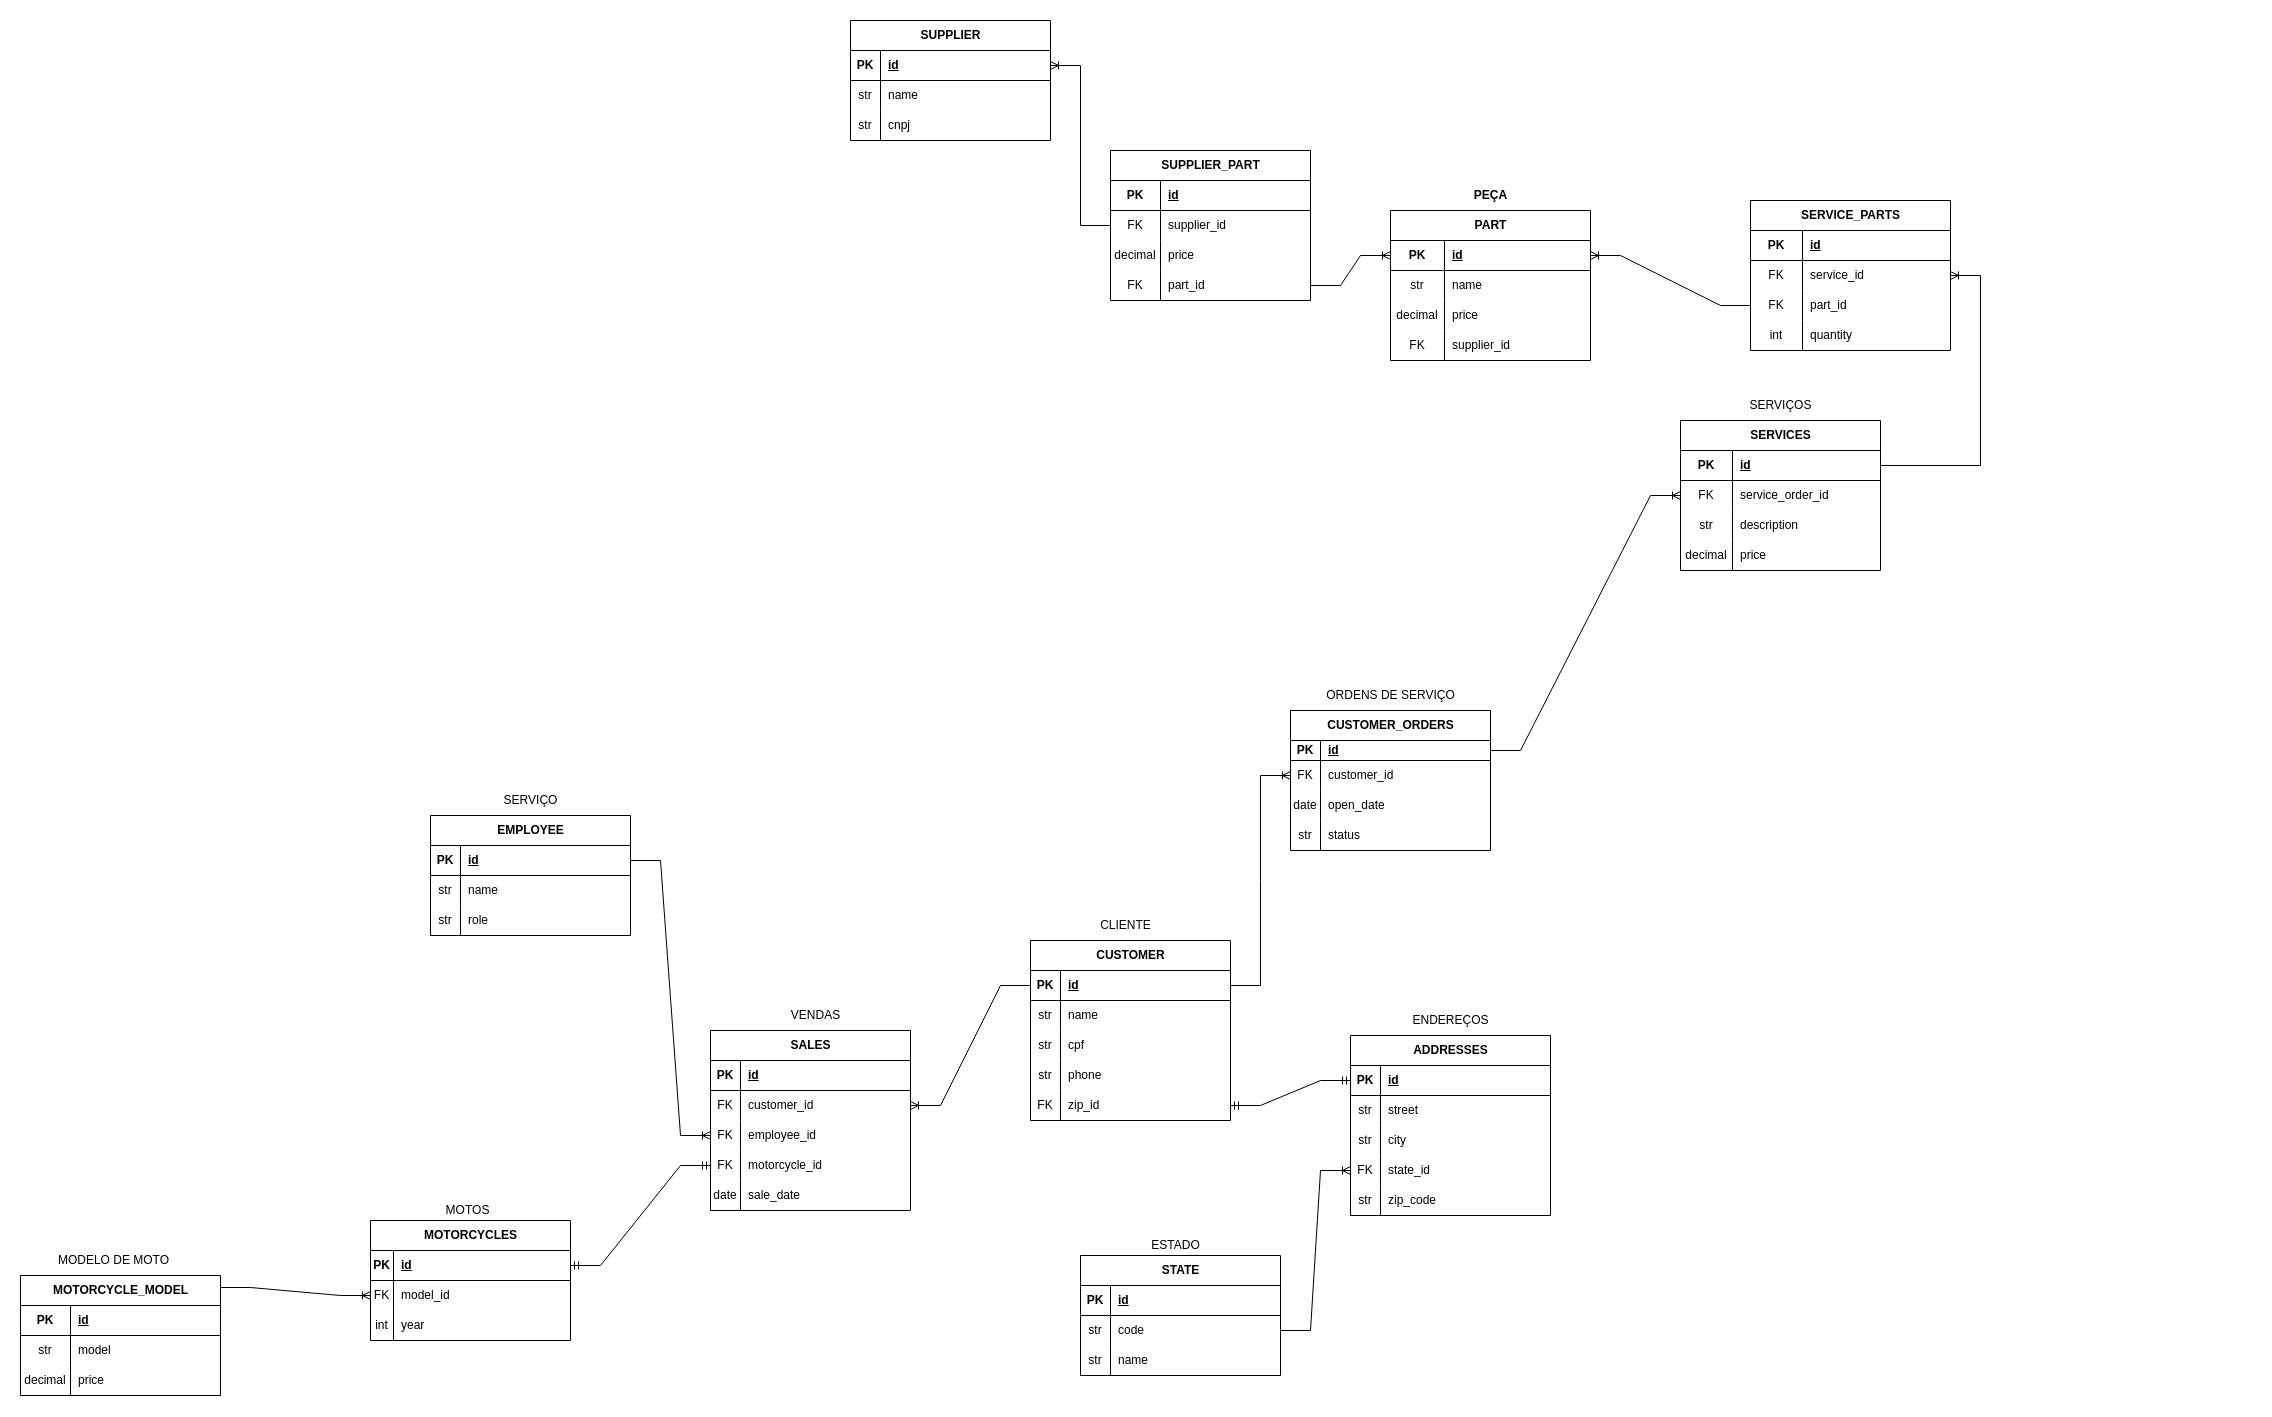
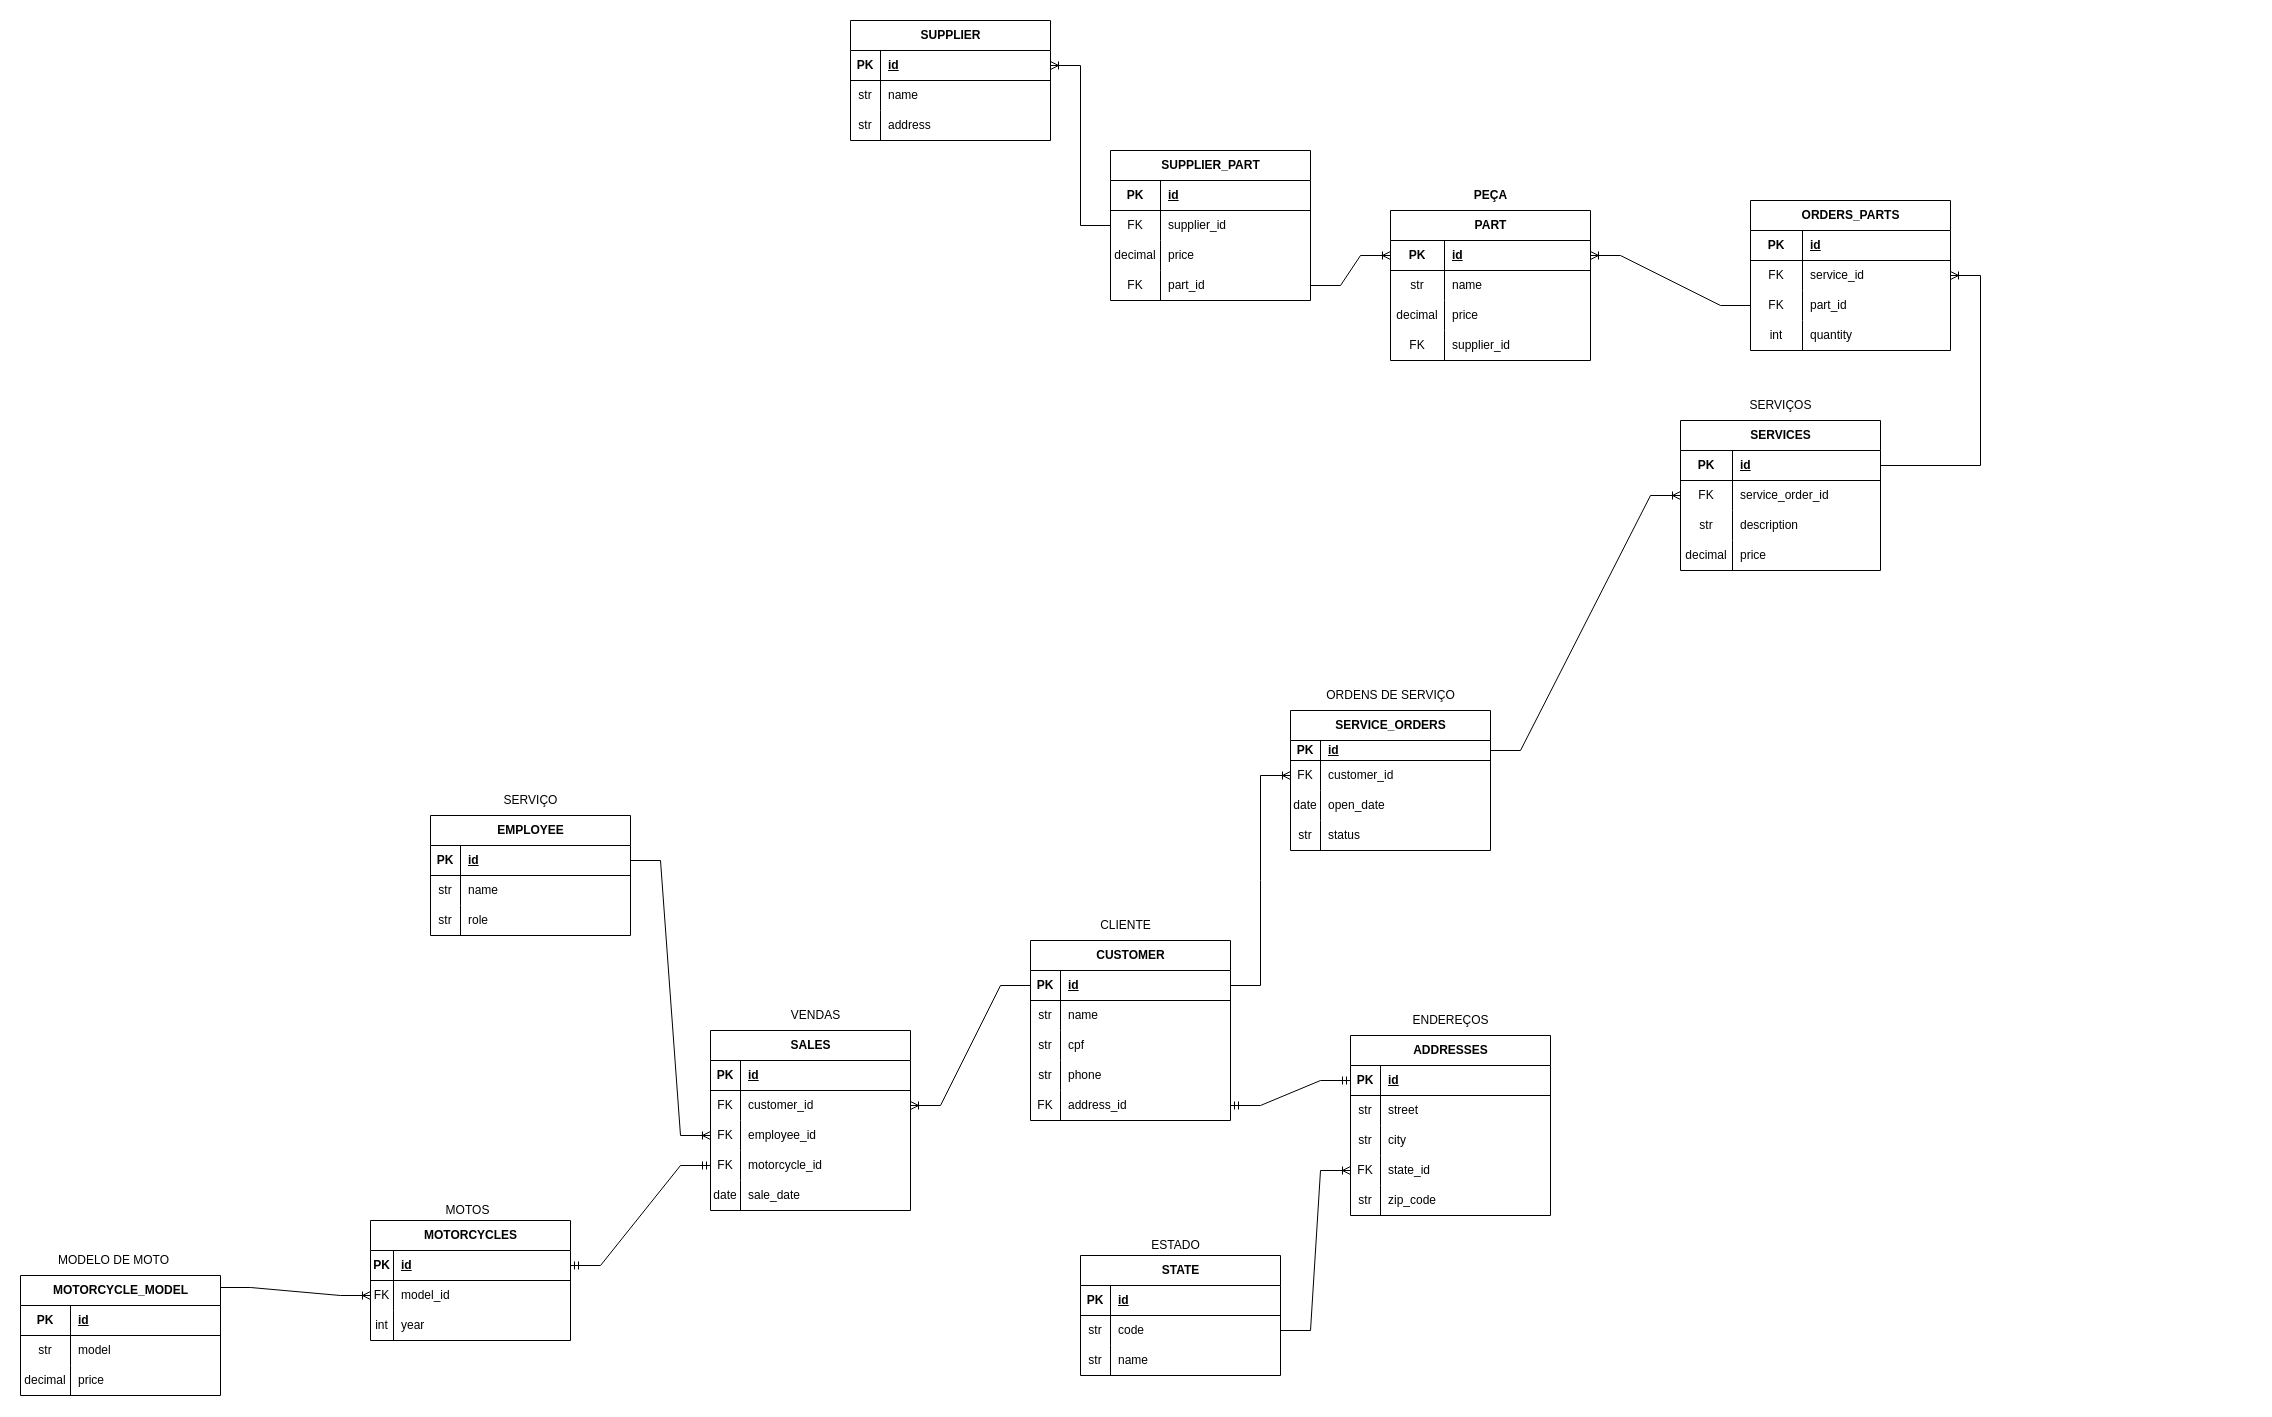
node "cnpj": label "cnpj" -> "address"
node "SERVICE_PARTS": label "SERVICE_PARTS" -> "ORDERS_PARTS"
node "CUSTOMER_ORDERS": label "CUSTOMER_ORDERS" -> "SERVICE_ORDERS"
node "zip_id": label "zip_id" -> "address_id"
